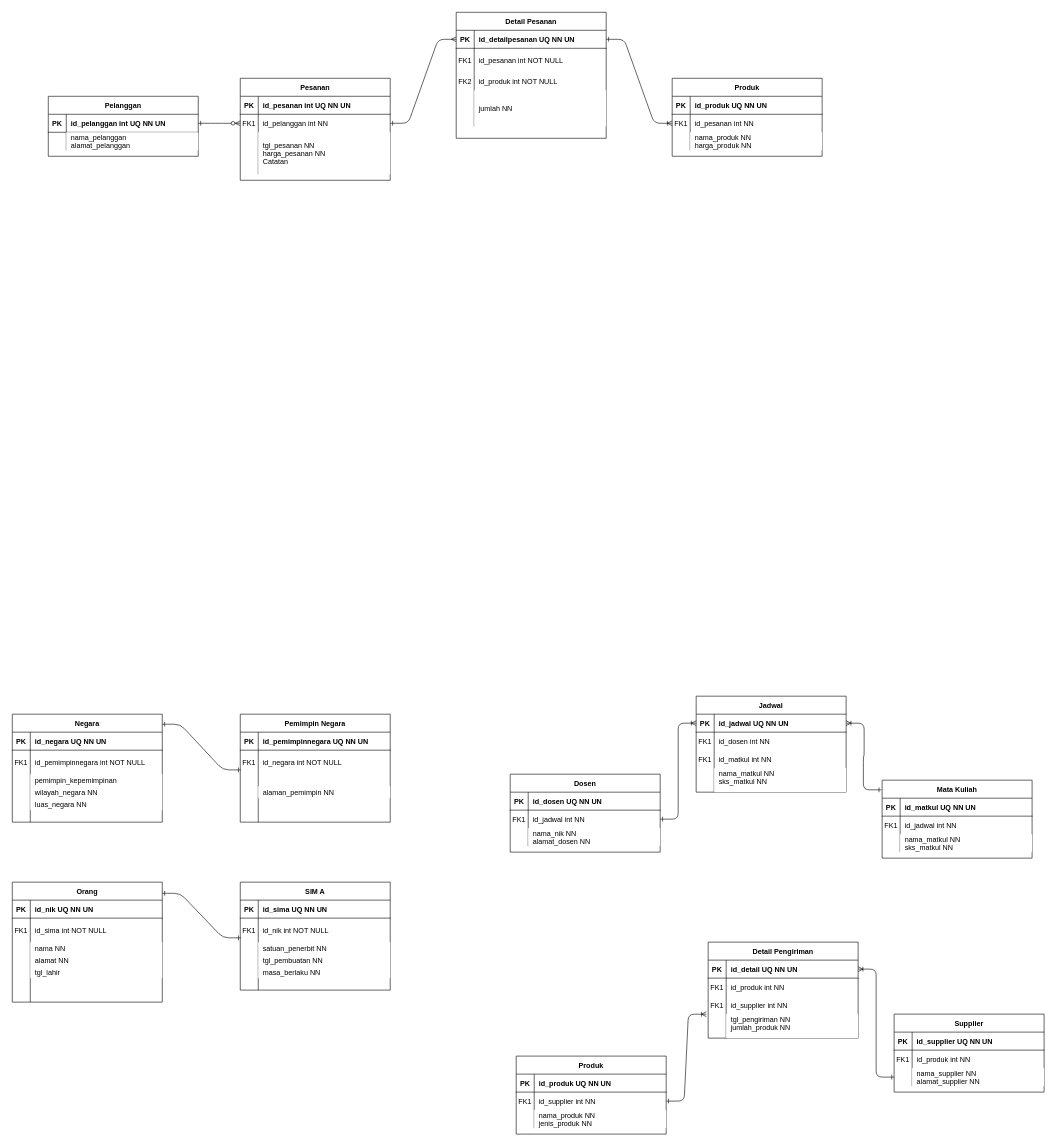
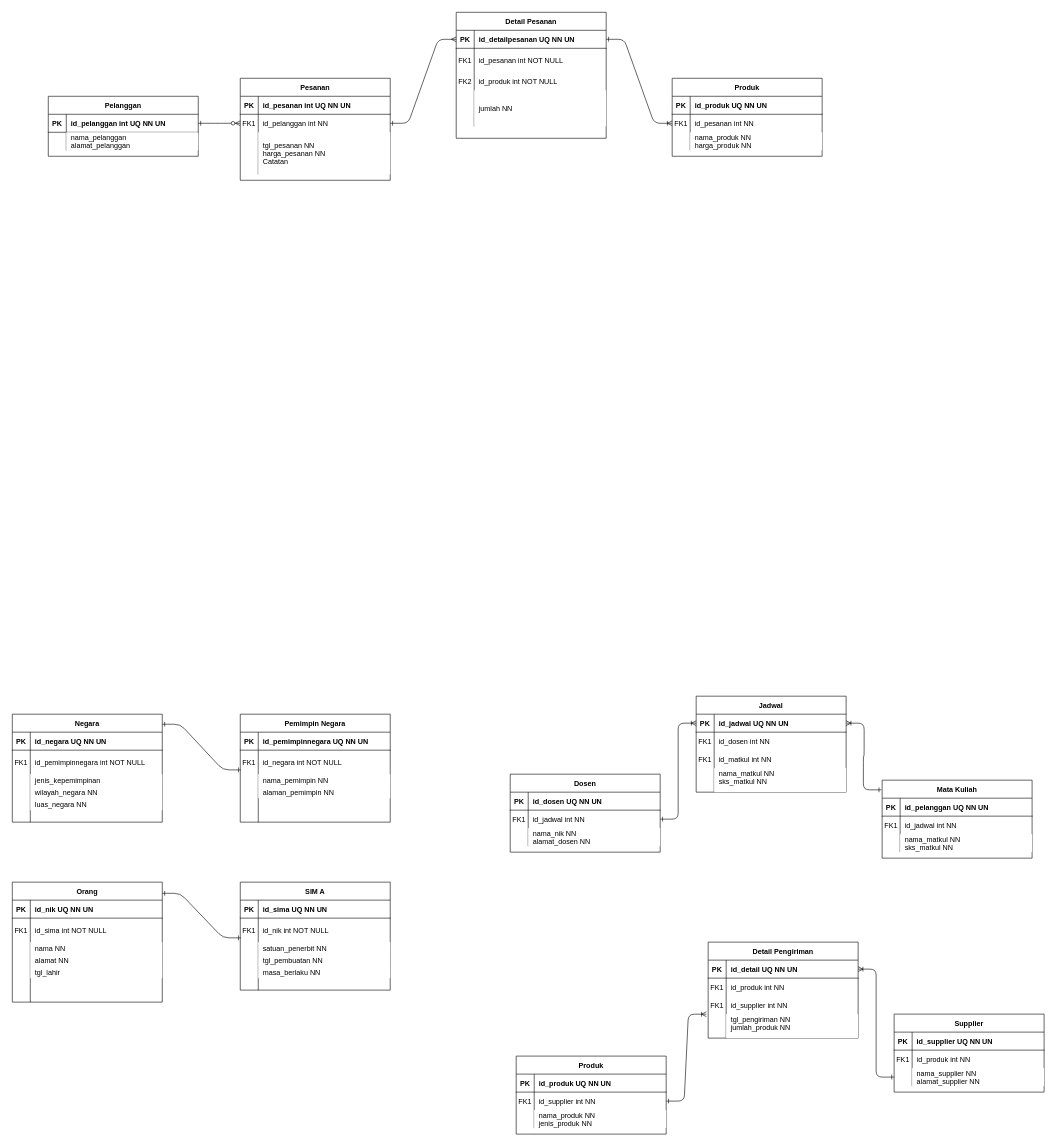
node "nama_pemimpin NN": added
node "pemimpin_kepemimpinan": label "pemimpin_kepemimpinan" -> "jenis_kepemimpinan"
node "id_matkul UQ NN UN": label "id_matkul UQ NN UN" -> "id_pelanggan UQ NN UN"
